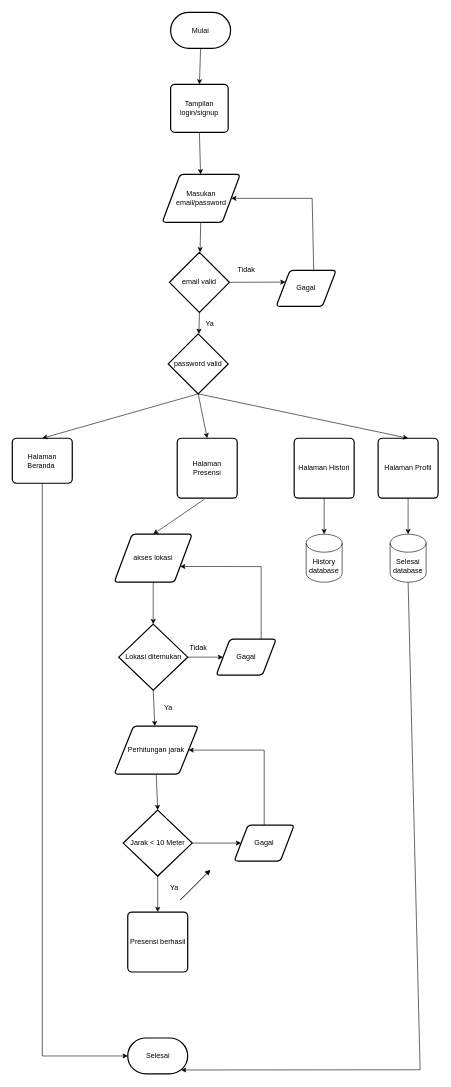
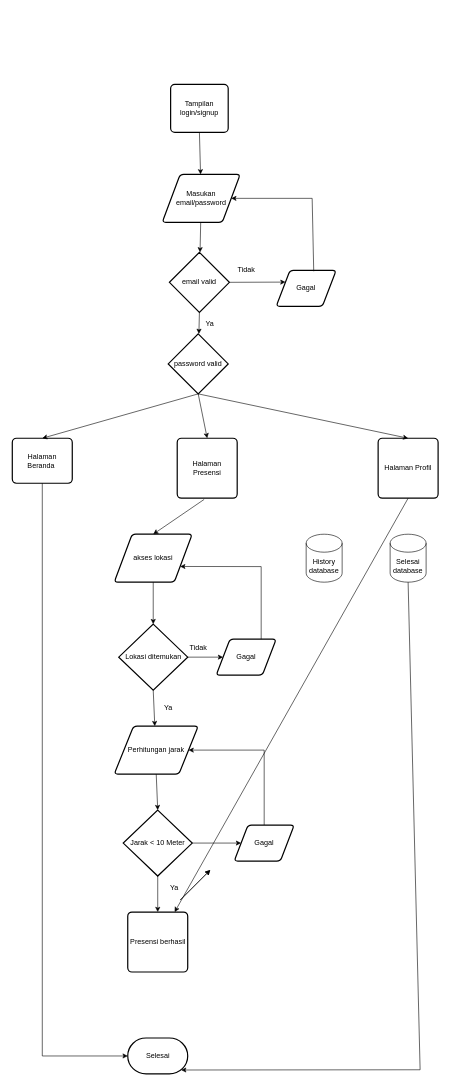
node "Mulai": removed
edge "Mulai" -> "Tampilan login/signup": removed
node "Halaman Histori": removed
edge "Halaman Histori" -> "History database": removed
edge "Halaman Profil" -> "Selesai database": now "Halaman Profil" -> "Presensi berhasil"
